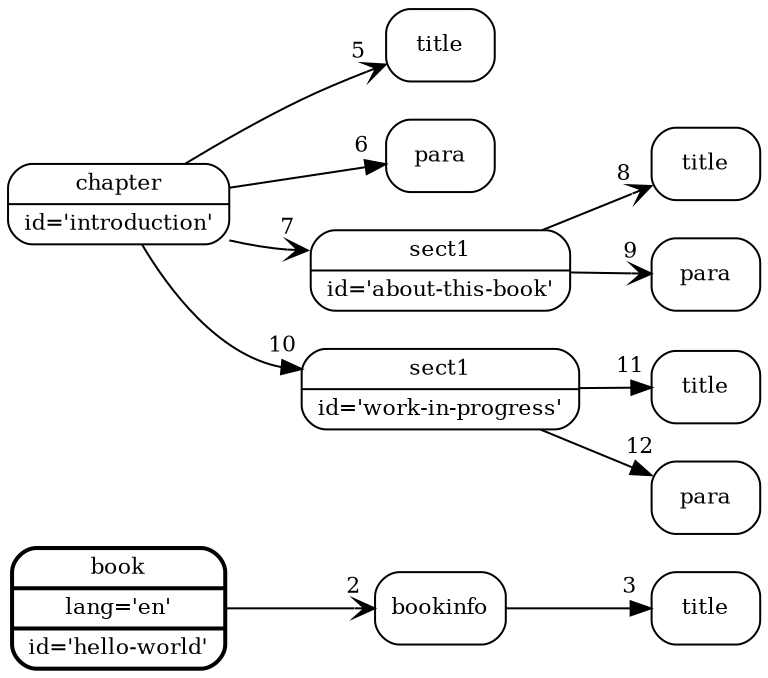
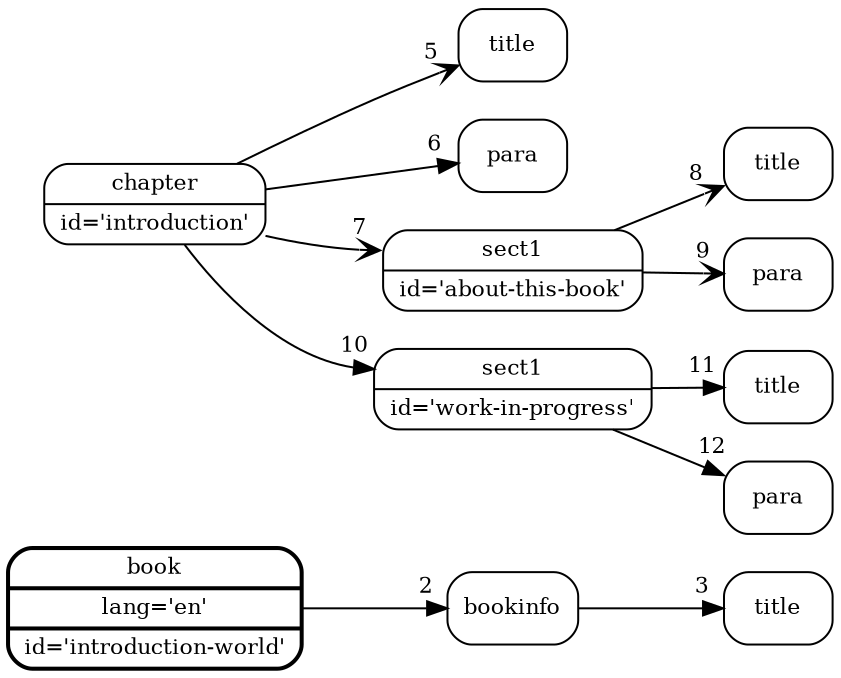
edge "book" -> "bookinfo": arrowhead vee -> normal
node "book": text "id='hello-world'" -> "id='introduction-world'"
